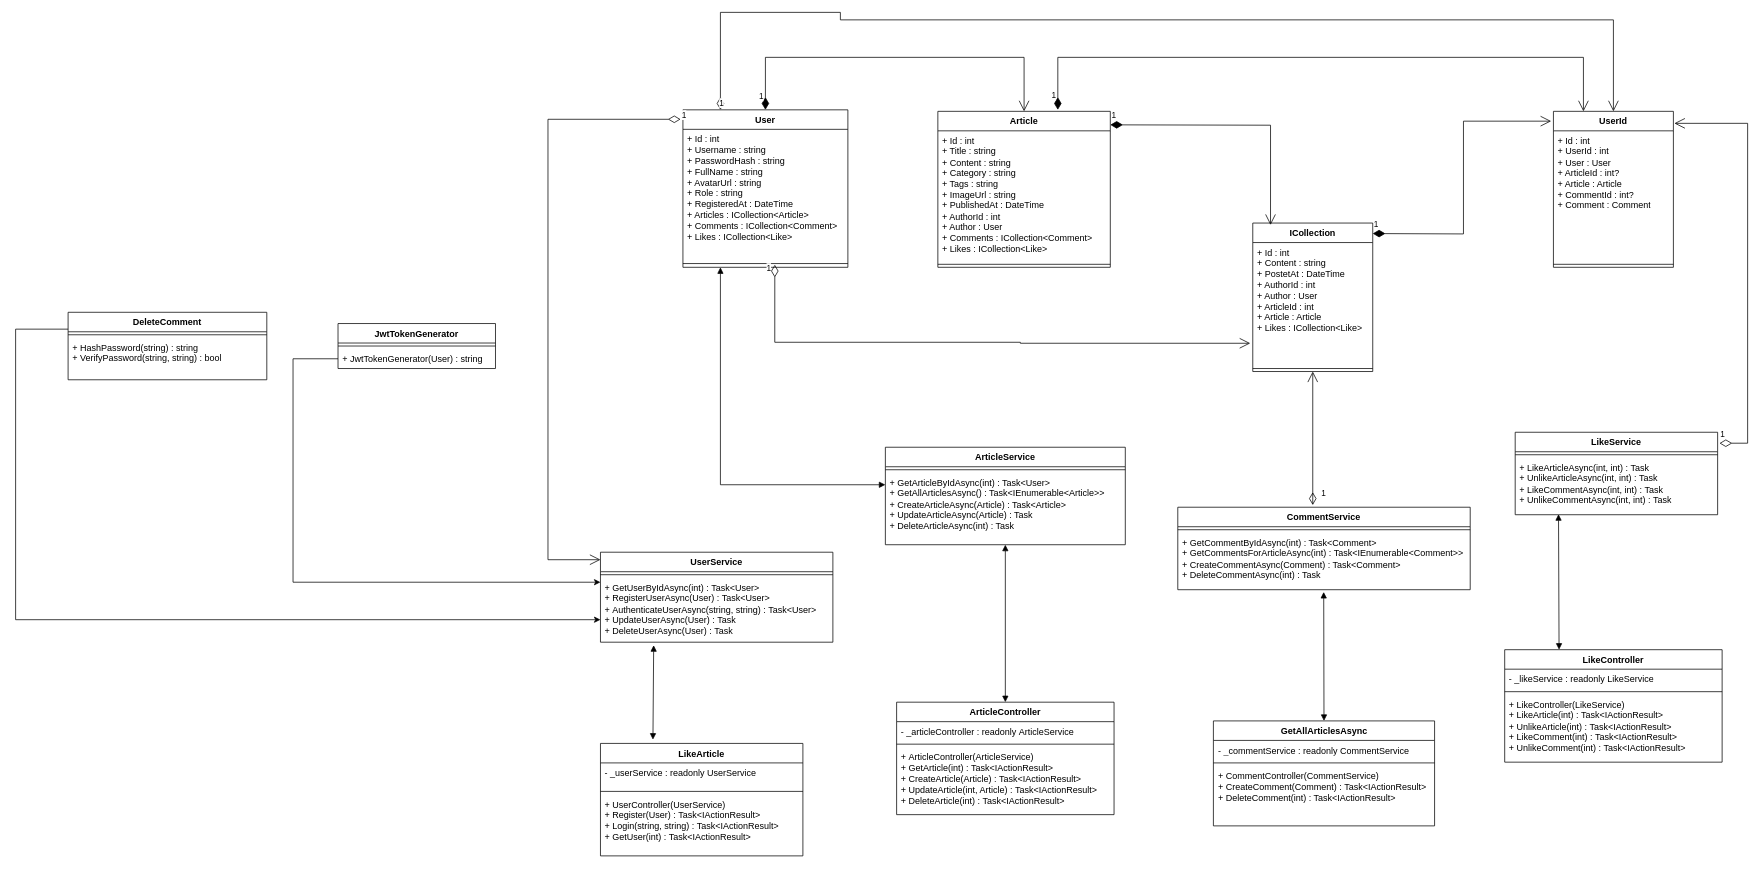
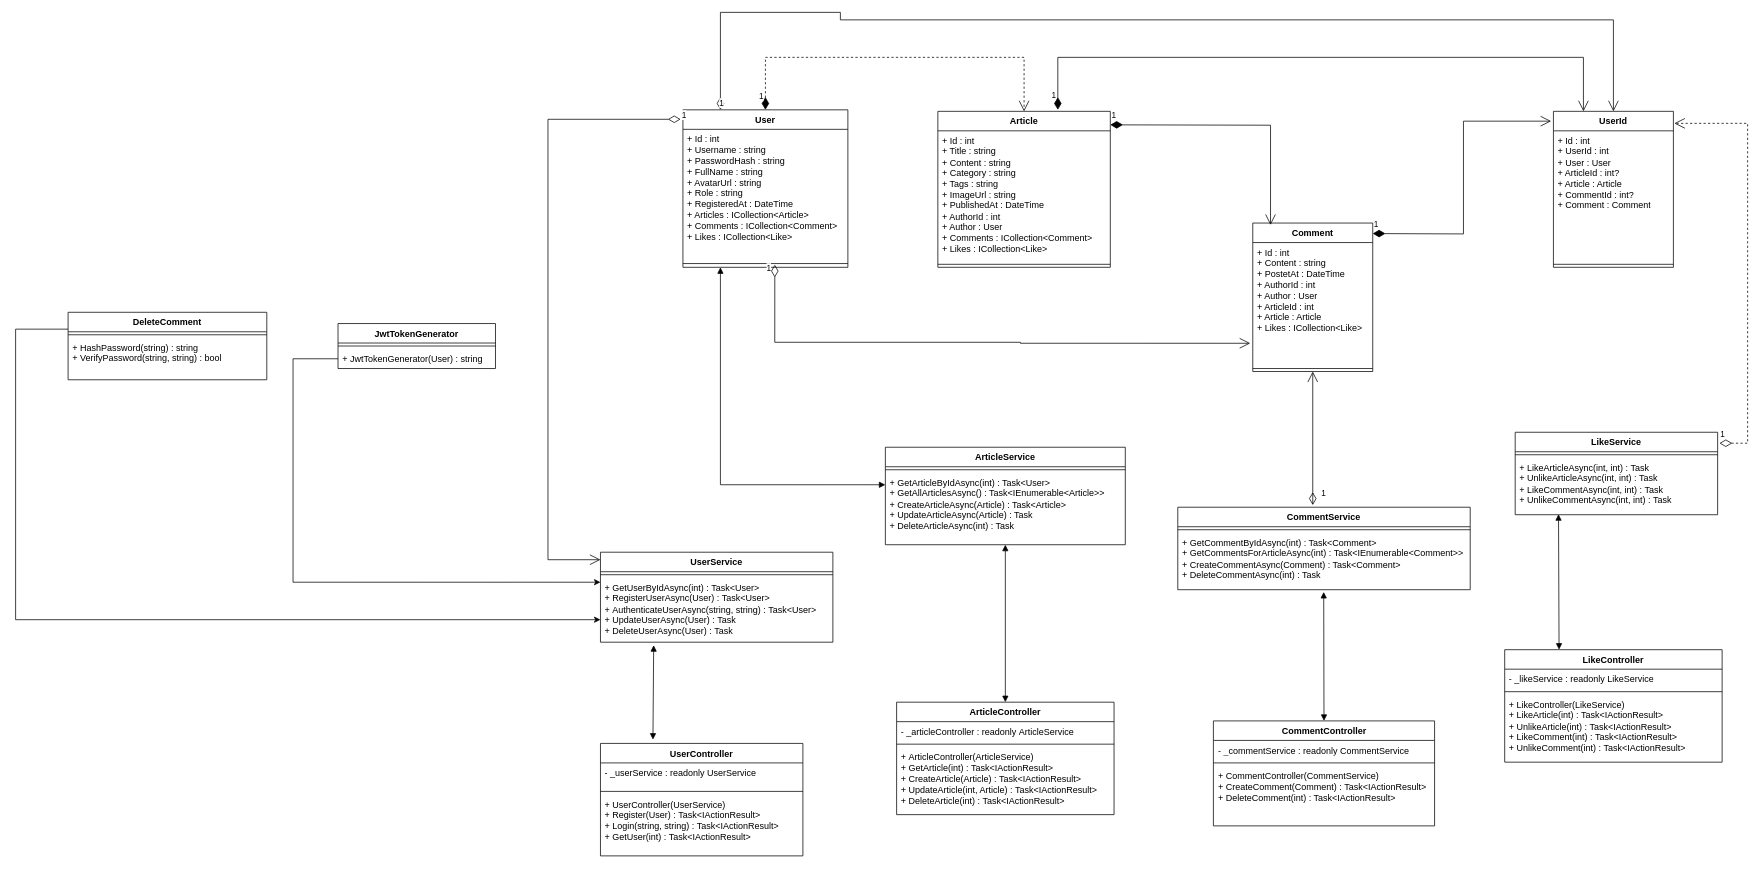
edge "User" -- "Article": style solid -> dashed
node "ICollection": label "ICollection" -> "Comment"
edge "UserId" -- "LikeService": style solid -> dashed
node "GetAllArticlesAsync": label "GetAllArticlesAsync" -> "CommentController"
node "LikeArticle": label "LikeArticle" -> "UserController"
